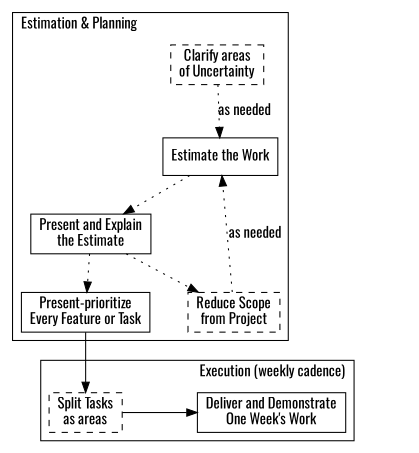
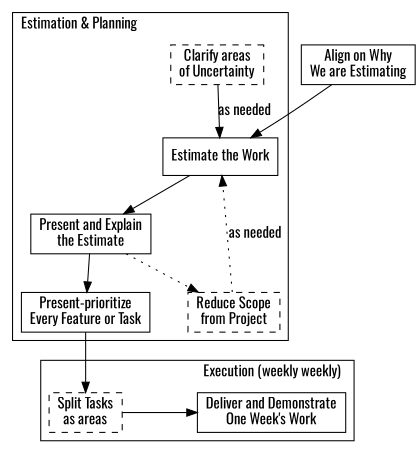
node "Align on Why We are Estimating": added
edge "Clarify areas of Uncertainty" -> "Estimate the Work": style dotted -> solid
edge "Estimate the Work" -> "Present and Explain the Estimate": style dotted -> solid
edge "Present and Explain the Estimate" -> "Present-prioritize Every Feature or Task": style dotted -> solid
cluster "Execution (weekly cadence)": label "Execution (weekly cadence)" -> "Execution (weekly weekly)"
